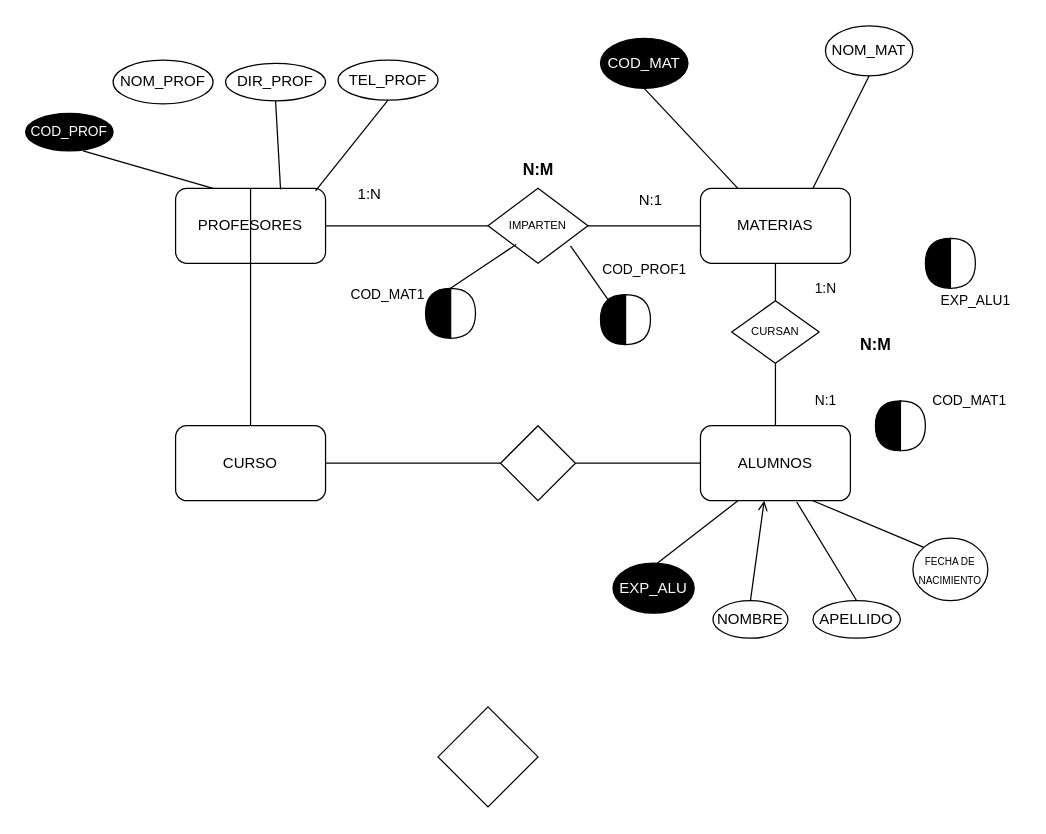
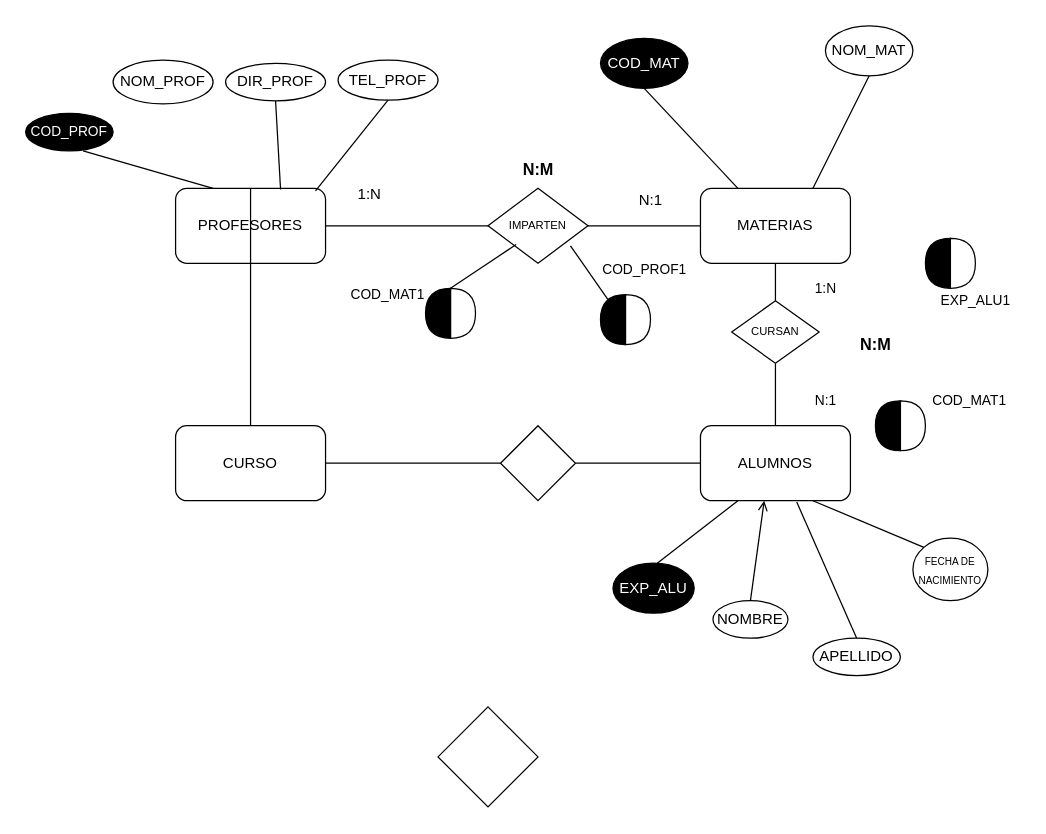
node "APELLIDO": moved (857, 619) -> (857, 657)
